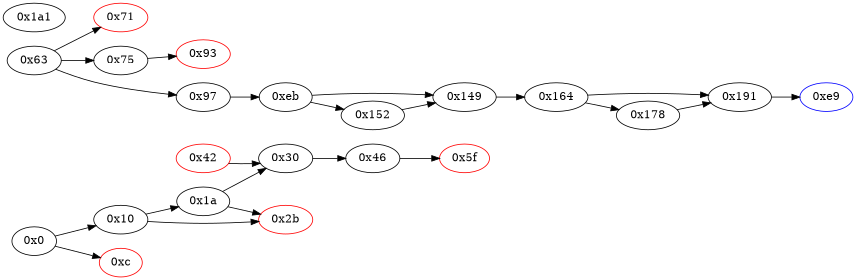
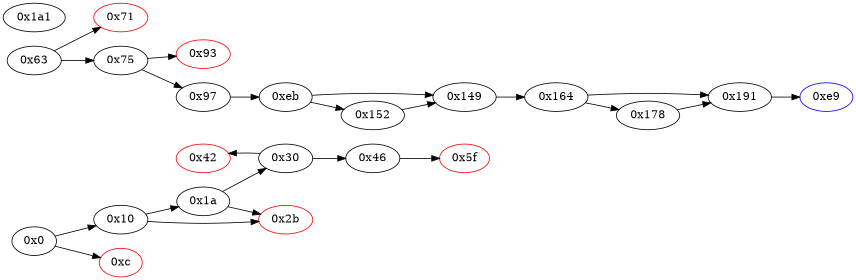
edge "0x63" -> "0x97": now "0x75" -> "0x97"
edge "0x42" -> "0x30": reversed
